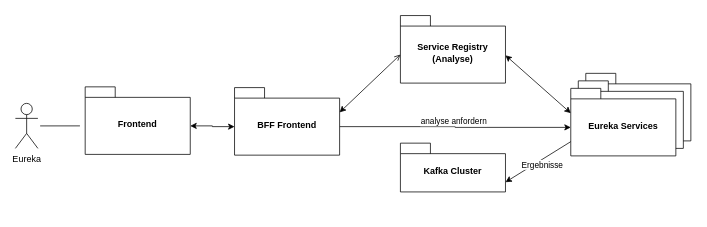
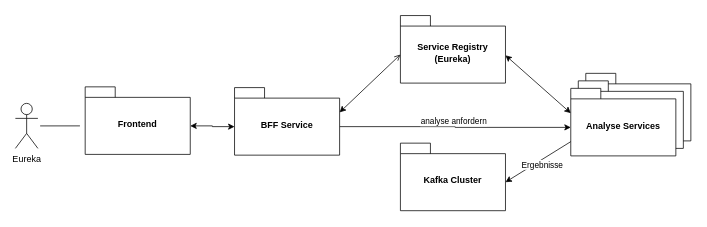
node "Service Registry (Analyse)": label "Service Registry (Analyse)" -> "Service Registry (Eureka)"
node "BFF Frontend": label "BFF Frontend" -> "BFF Service"
node "Eureka Services": label "Eureka Services" -> "Analyse Services"
node "Kafka Cluster": size 105x49 -> 105x68
